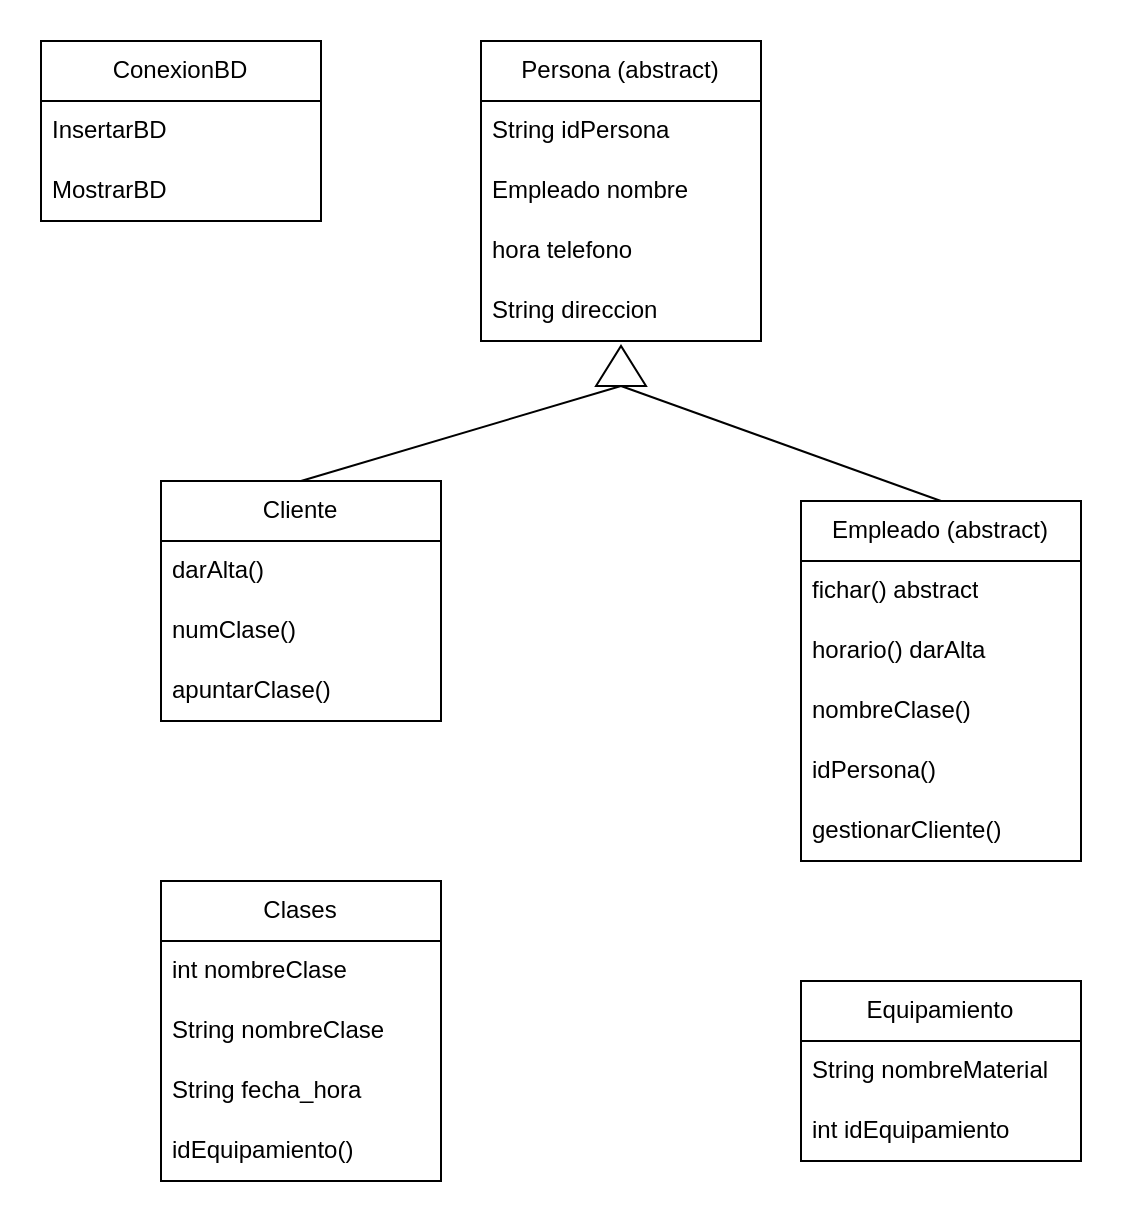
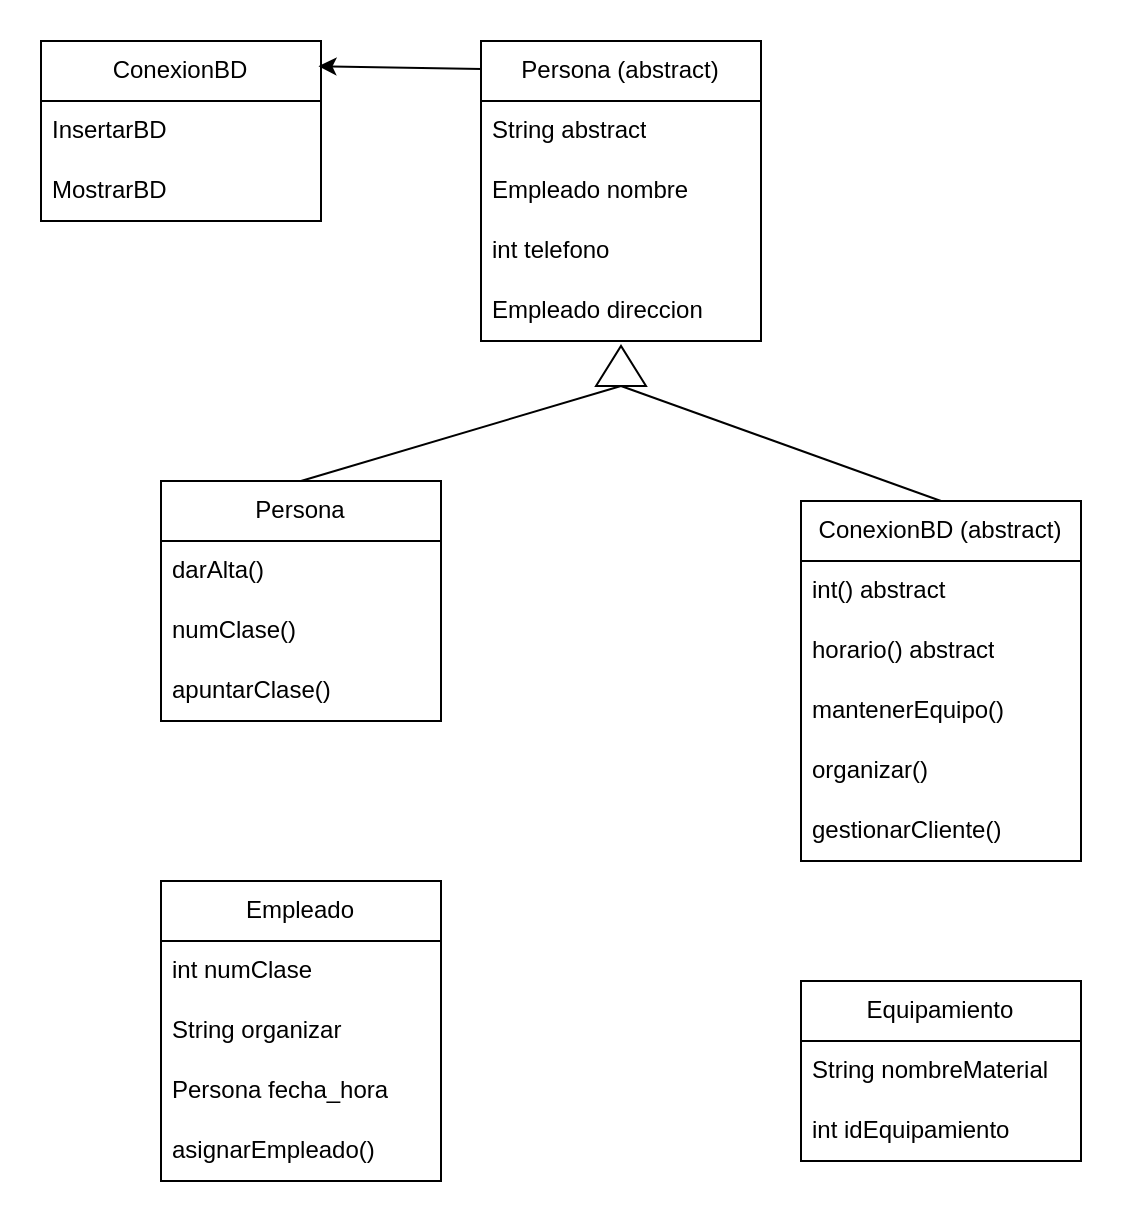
edge "Persona (abstract)" -> "ConexionBD": added
node "String idPersona": label "String idPersona" -> "String abstract"
node "hora telefono": label "hora telefono" -> "int telefono"
node "String direccion": label "String direccion" -> "Empleado direccion"
node "Cliente": label "Cliente" -> "Persona"
node "Empleado (abstract)": label "Empleado (abstract)" -> "ConexionBD (abstract)"
node "fichar() abstract": label "fichar() abstract" -> "int() abstract"
node "horario() darAlta": label "horario() darAlta" -> "horario() abstract"
node "nombreClase()": label "nombreClase()" -> "mantenerEquipo()"
node "idPersona()": label "idPersona()" -> "organizar()"
node "Clases": label "Clases" -> "Empleado"
node "int nombreClase": label "int nombreClase" -> "int numClase"
node "String nombreClase": label "String nombreClase" -> "String organizar"
node "String fecha_hora": label "String fecha_hora" -> "Persona fecha_hora"
node "idEquipamiento()": label "idEquipamiento()" -> "asignarEmpleado()"
